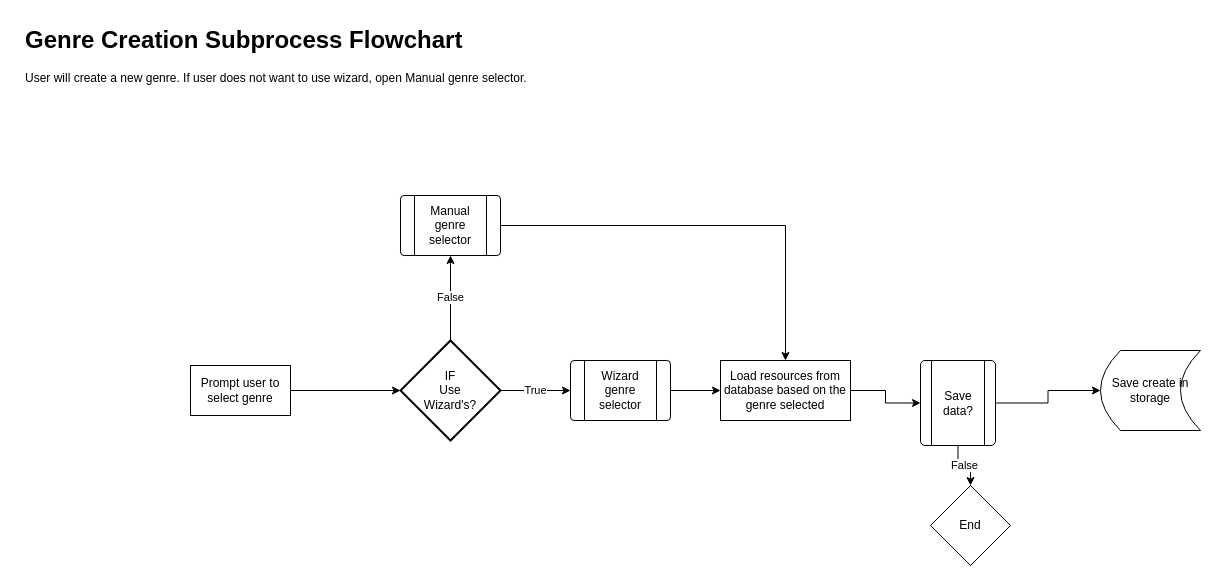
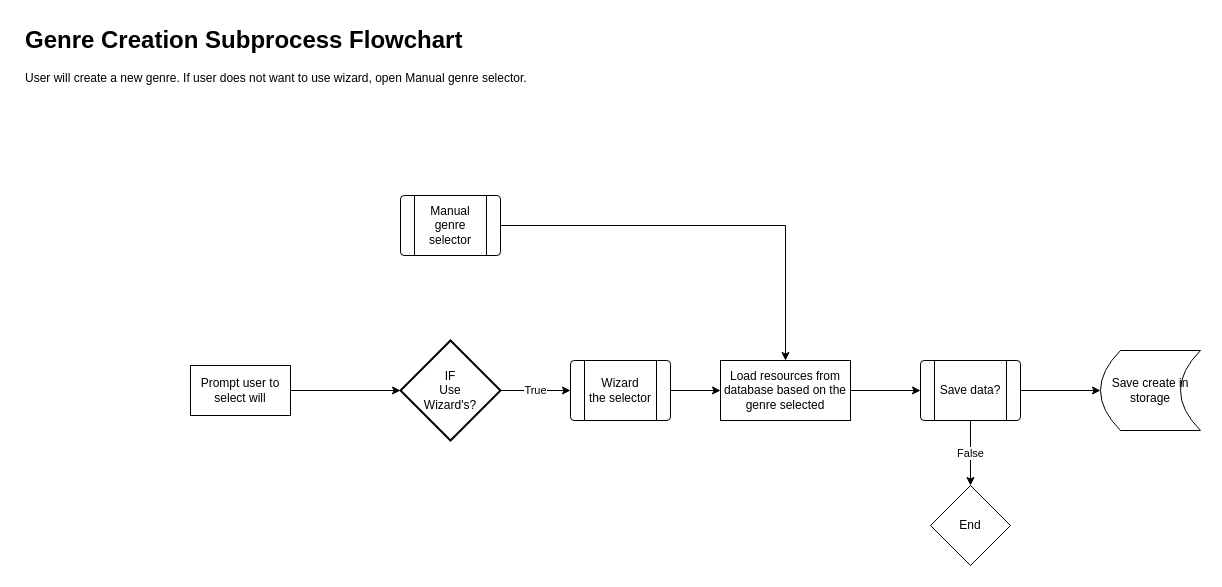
edge "IF Use Wizard's?" -> "Manual genre selector": removed, label "False"
node "Prompt user to select genre": label "Prompt user to select genre" -> "Prompt user to select will"
node "Wizard genre selector": label "Wizard genre selector" -> "Wizard the selector"
node "Save data?": size 75x85 -> 100x60
